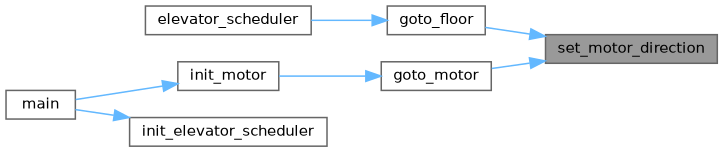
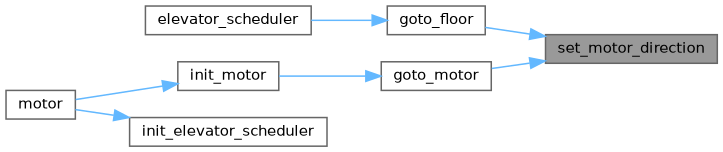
node "main": label "main" -> "motor"
